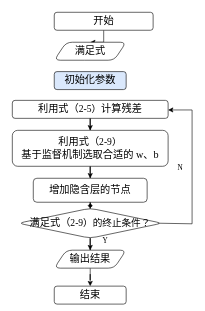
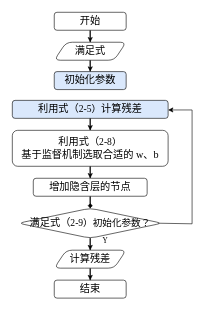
node "开始": size 99x18 -> 72x18
edge "满足式" -> "初始化参数": added
node "利用式（2-5）计算残差": fillcolor #ffffff -> #dae8fc
node "利用式（2-9） 基于监督机制选取合适的 w、b": label "利用式（2-9） 基于监督机制选取合适的 w、b" -> "利用式（2-8） 基于监督机制选取合适的 w、b"
node "N": removed
node "增加隐含层的节点": size 114x24 -> 114x18
node "满足式（2-9）的终止条件？": label "满足式（2-9）的终止条件？" -> "满足式（2-9）初始化参数？"
node "输出结果": label "输出结果" -> "计算残差"
node "结束": moved (90, 296) -> (90, 290)
